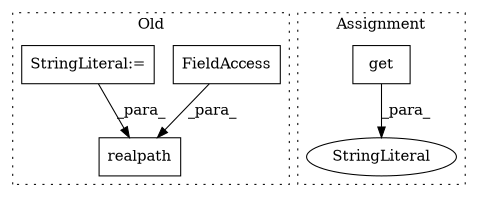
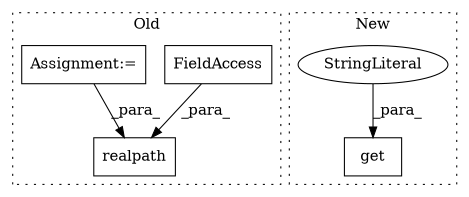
cluster "Assignment": label "Assignment" -> "New"
node "StringLiteral:=": label "StringLiteral:=" -> "Assignment:="
edge "get" -> "StringLiteral": reversed
